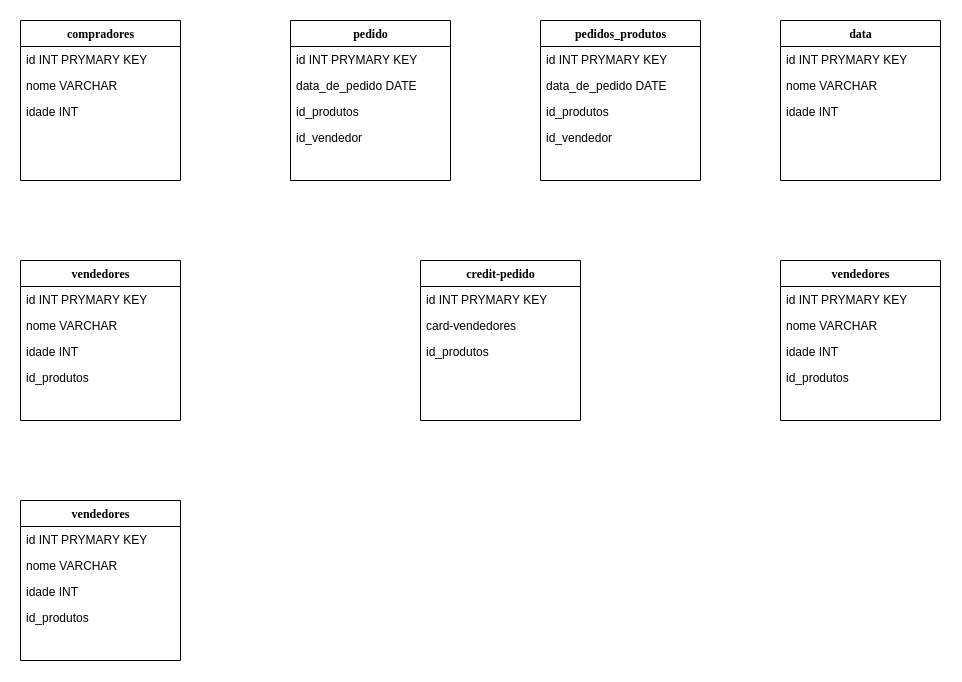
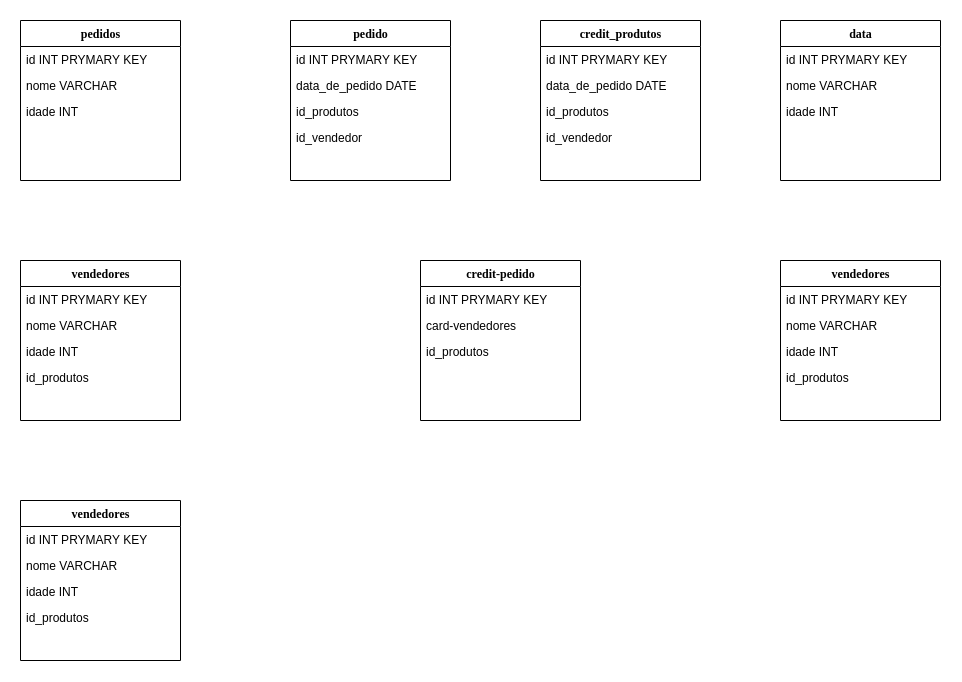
node "compradores": label "compradores" -> "pedidos"
node "pedidos_produtos": label "pedidos_produtos" -> "credit_produtos"
